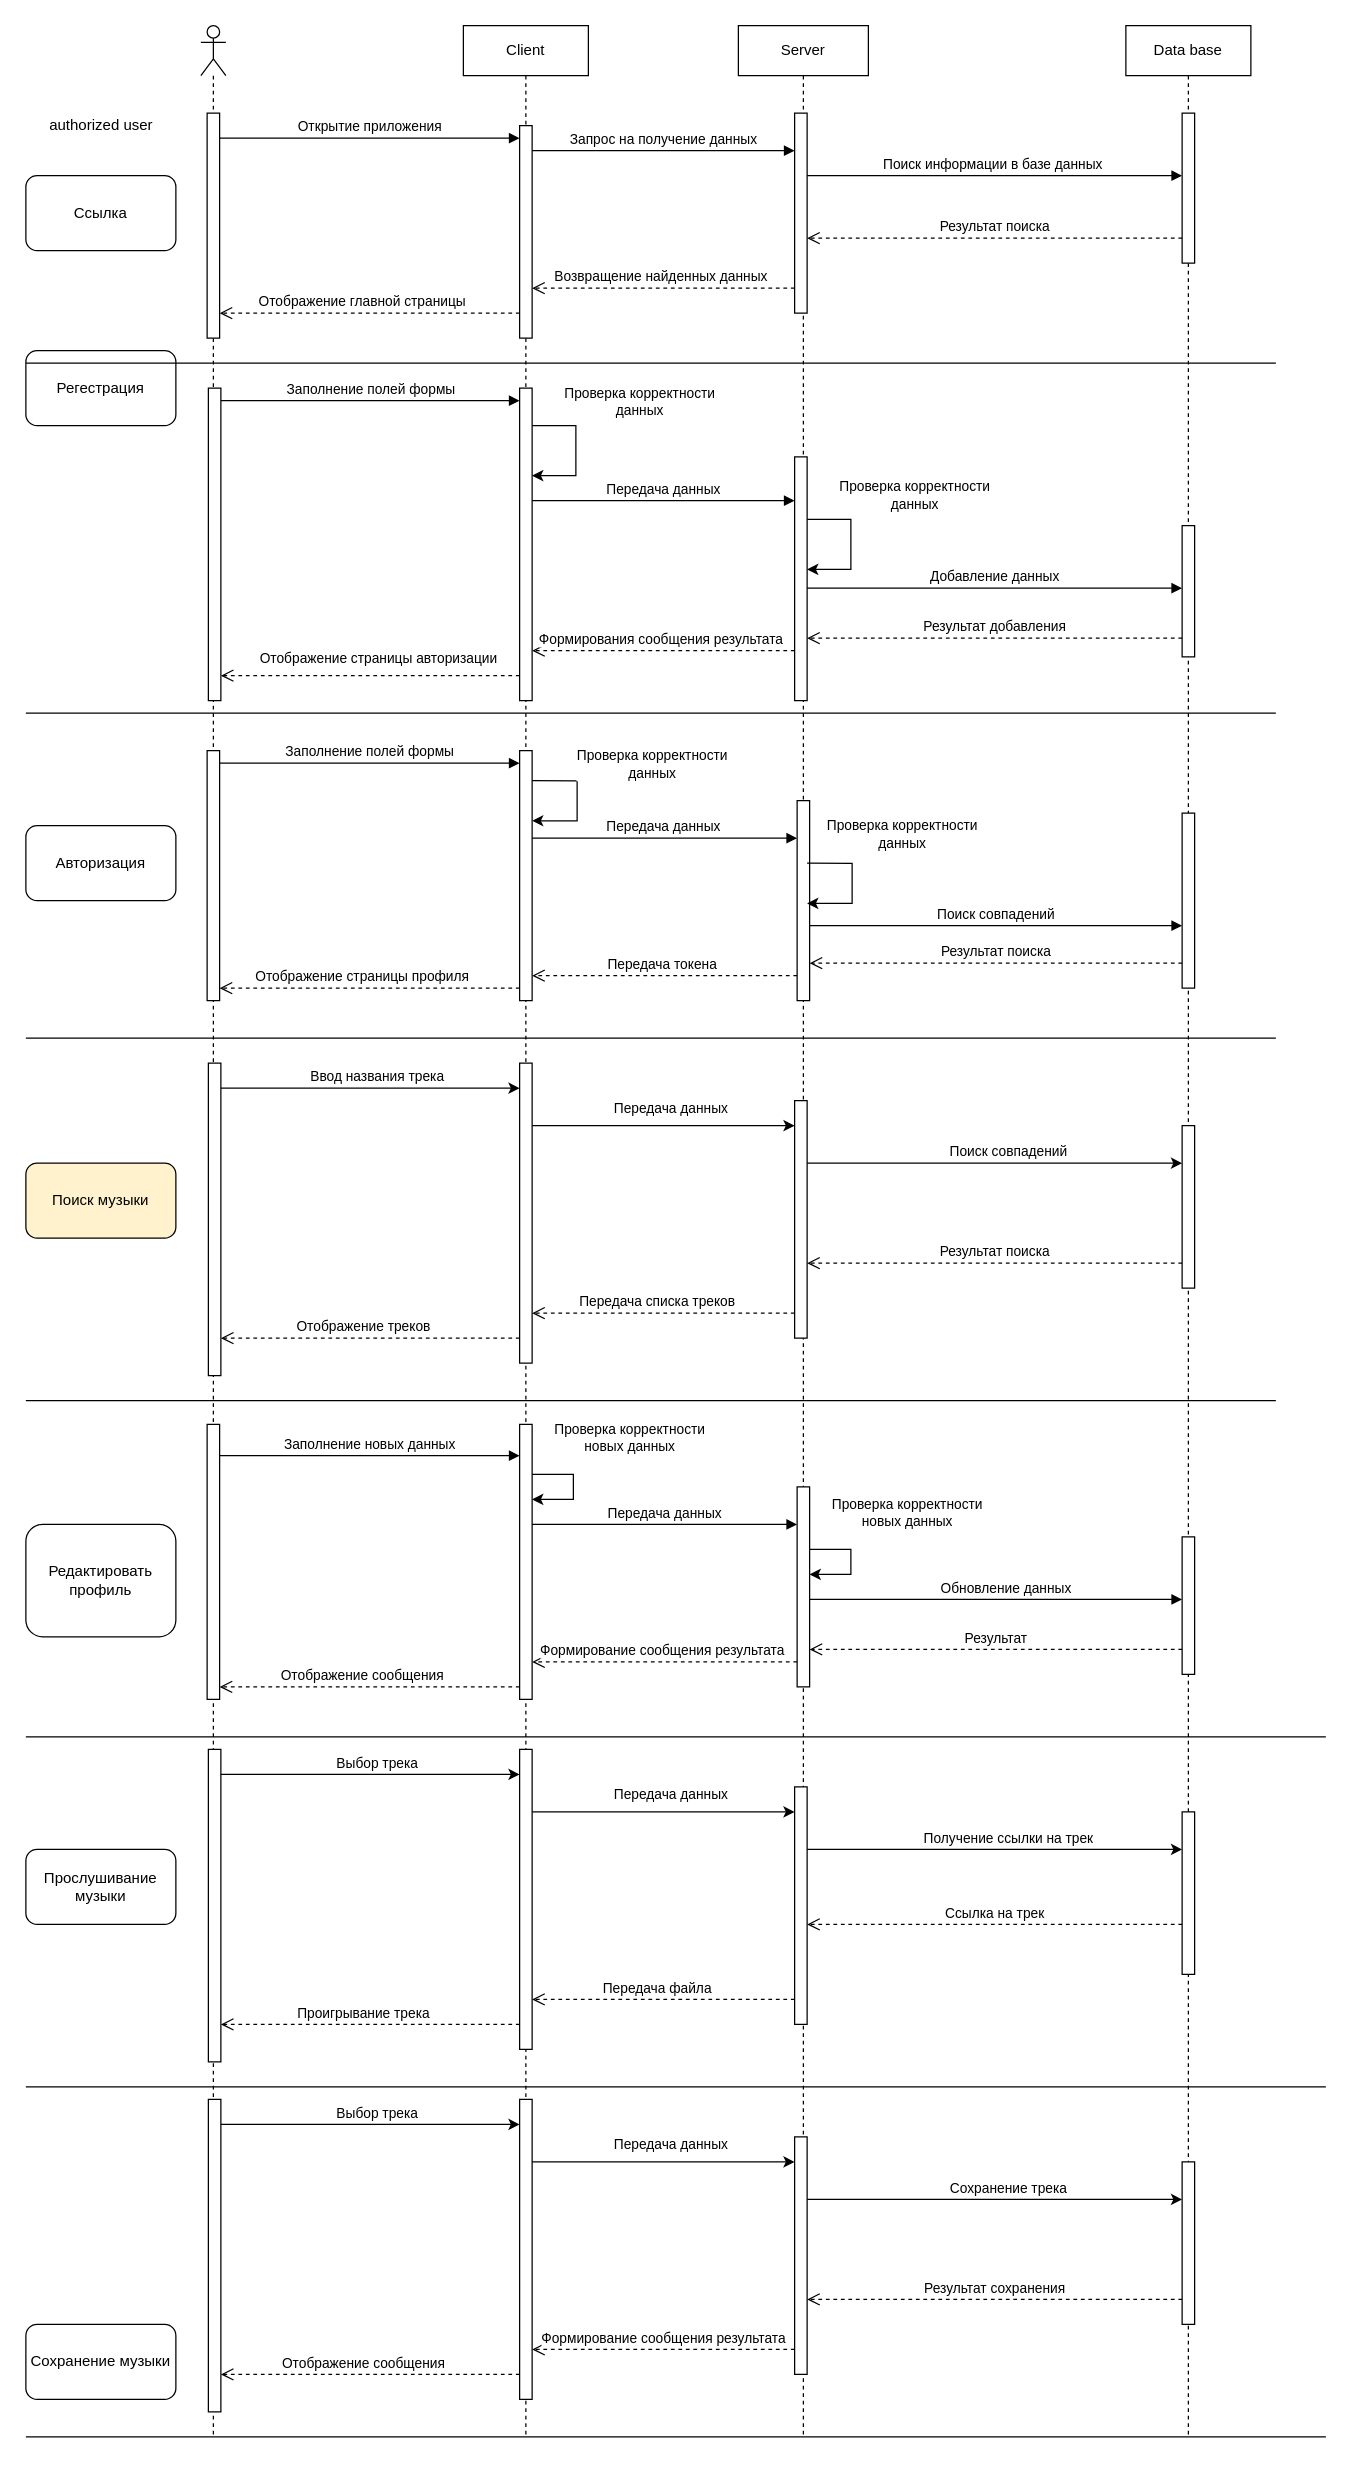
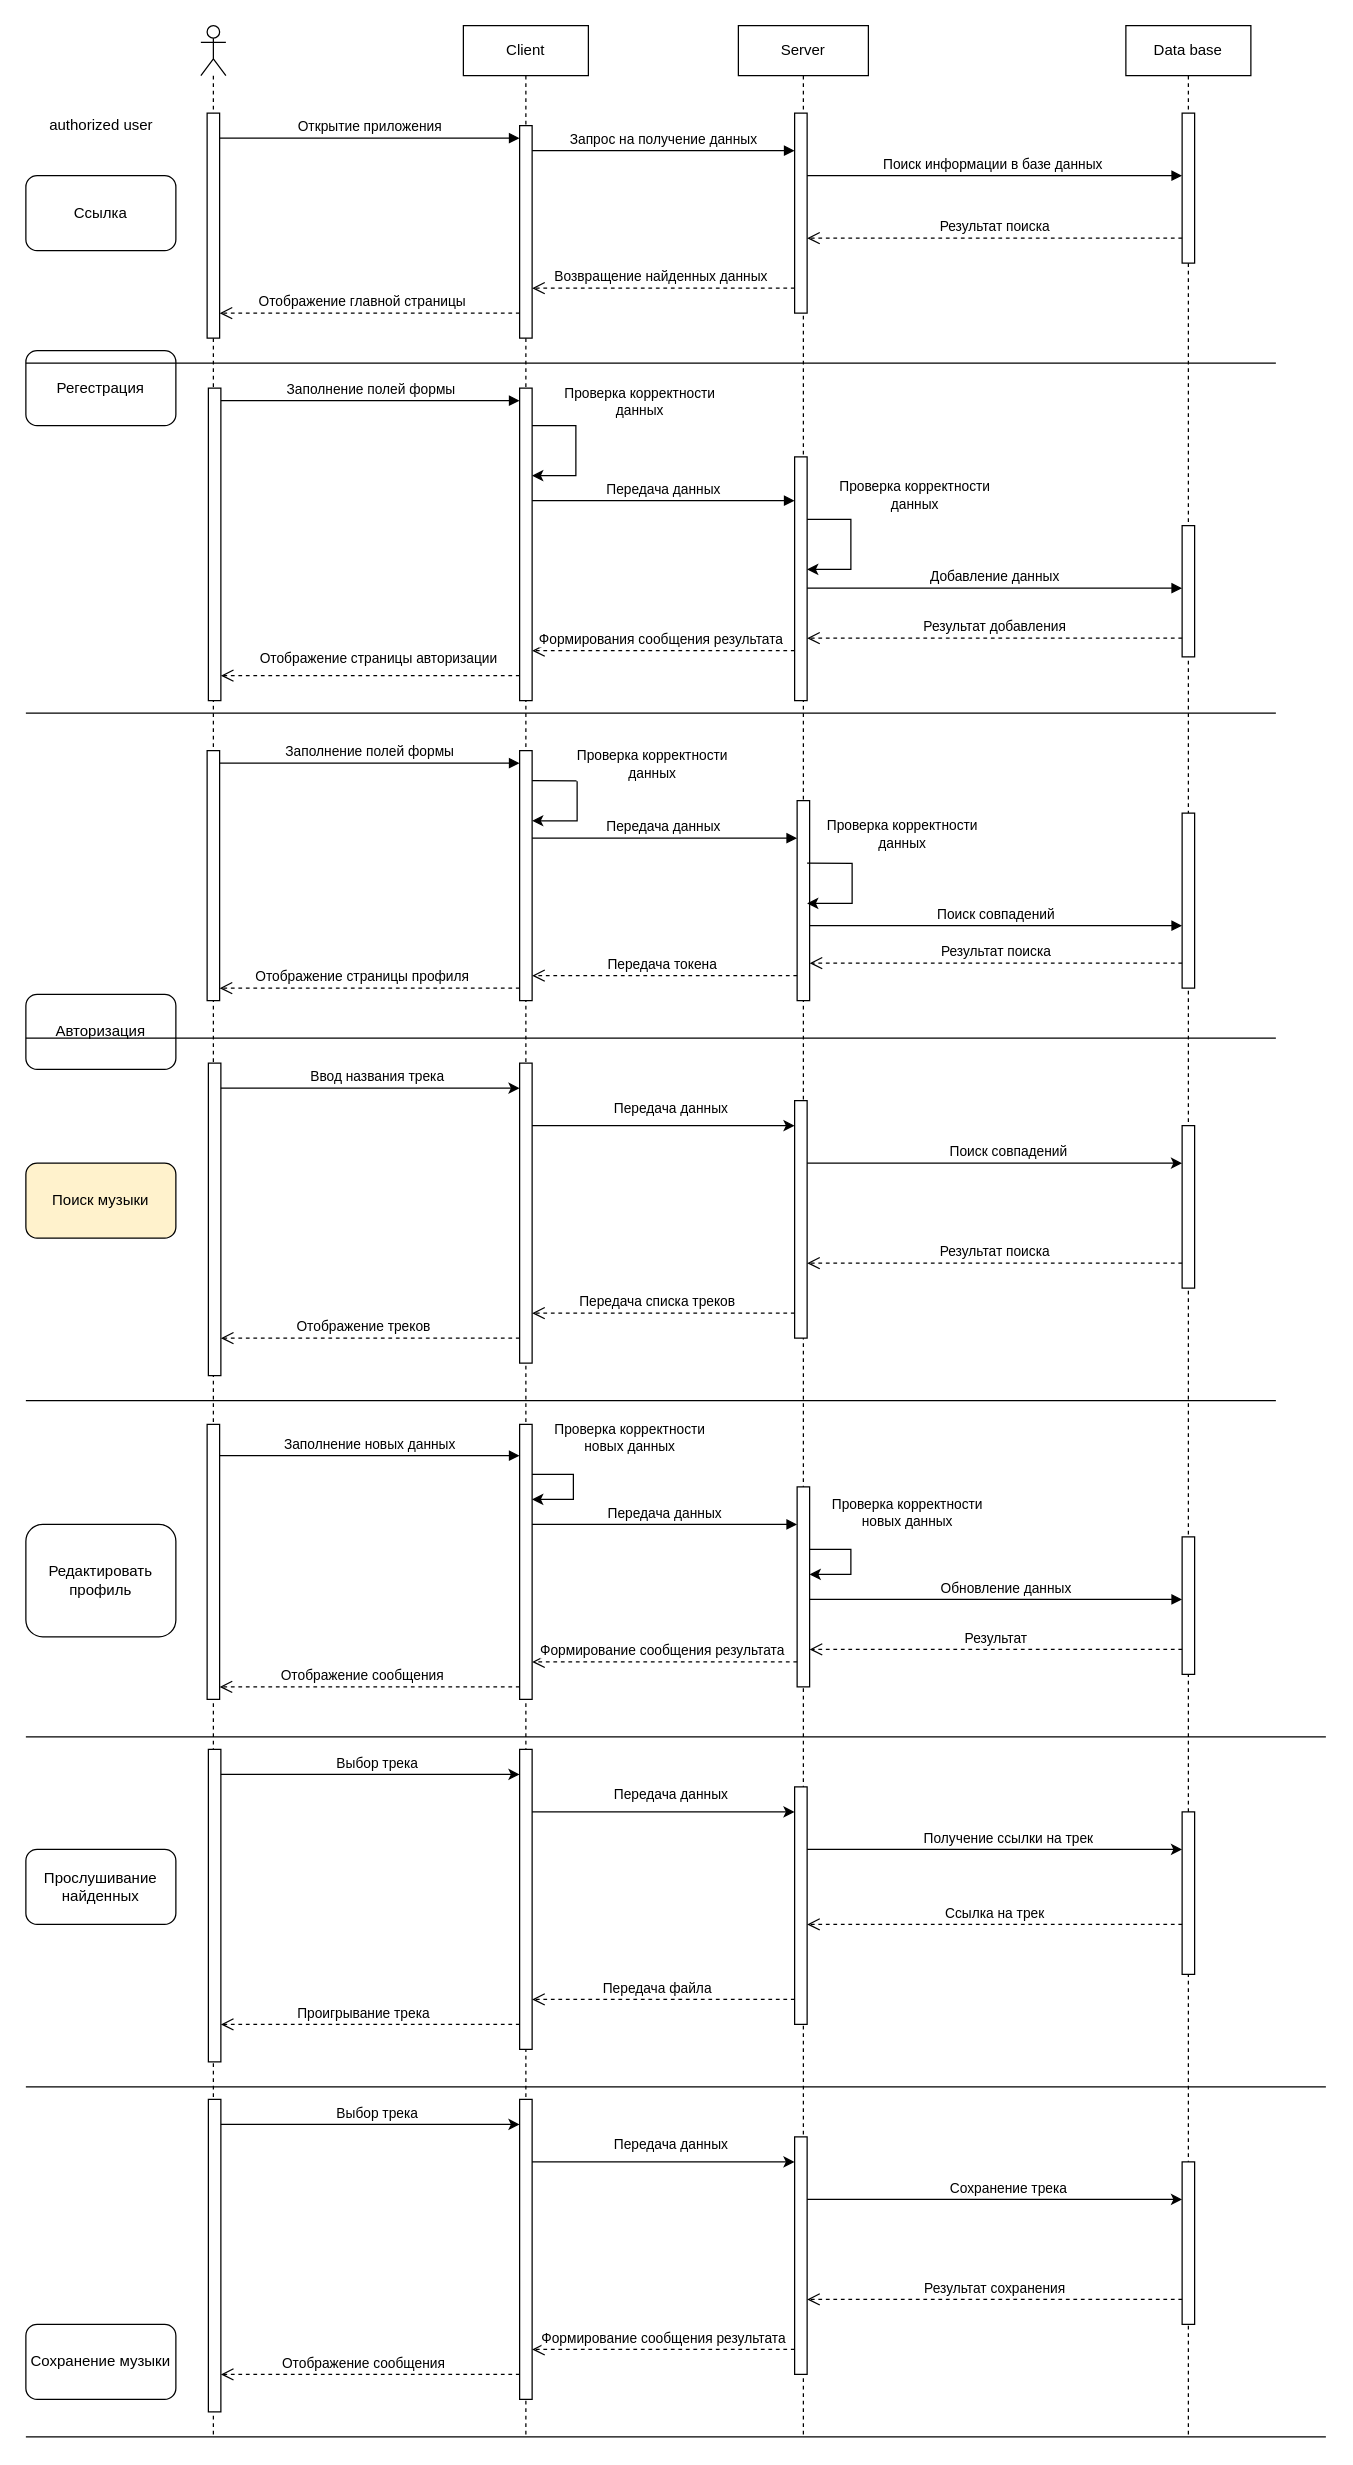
node "Авторизация": moved (101, 863) -> (101, 1032)
node "Прослушивание музыки": label "Прослушивание музыки" -> "Прослушивание найденных"
